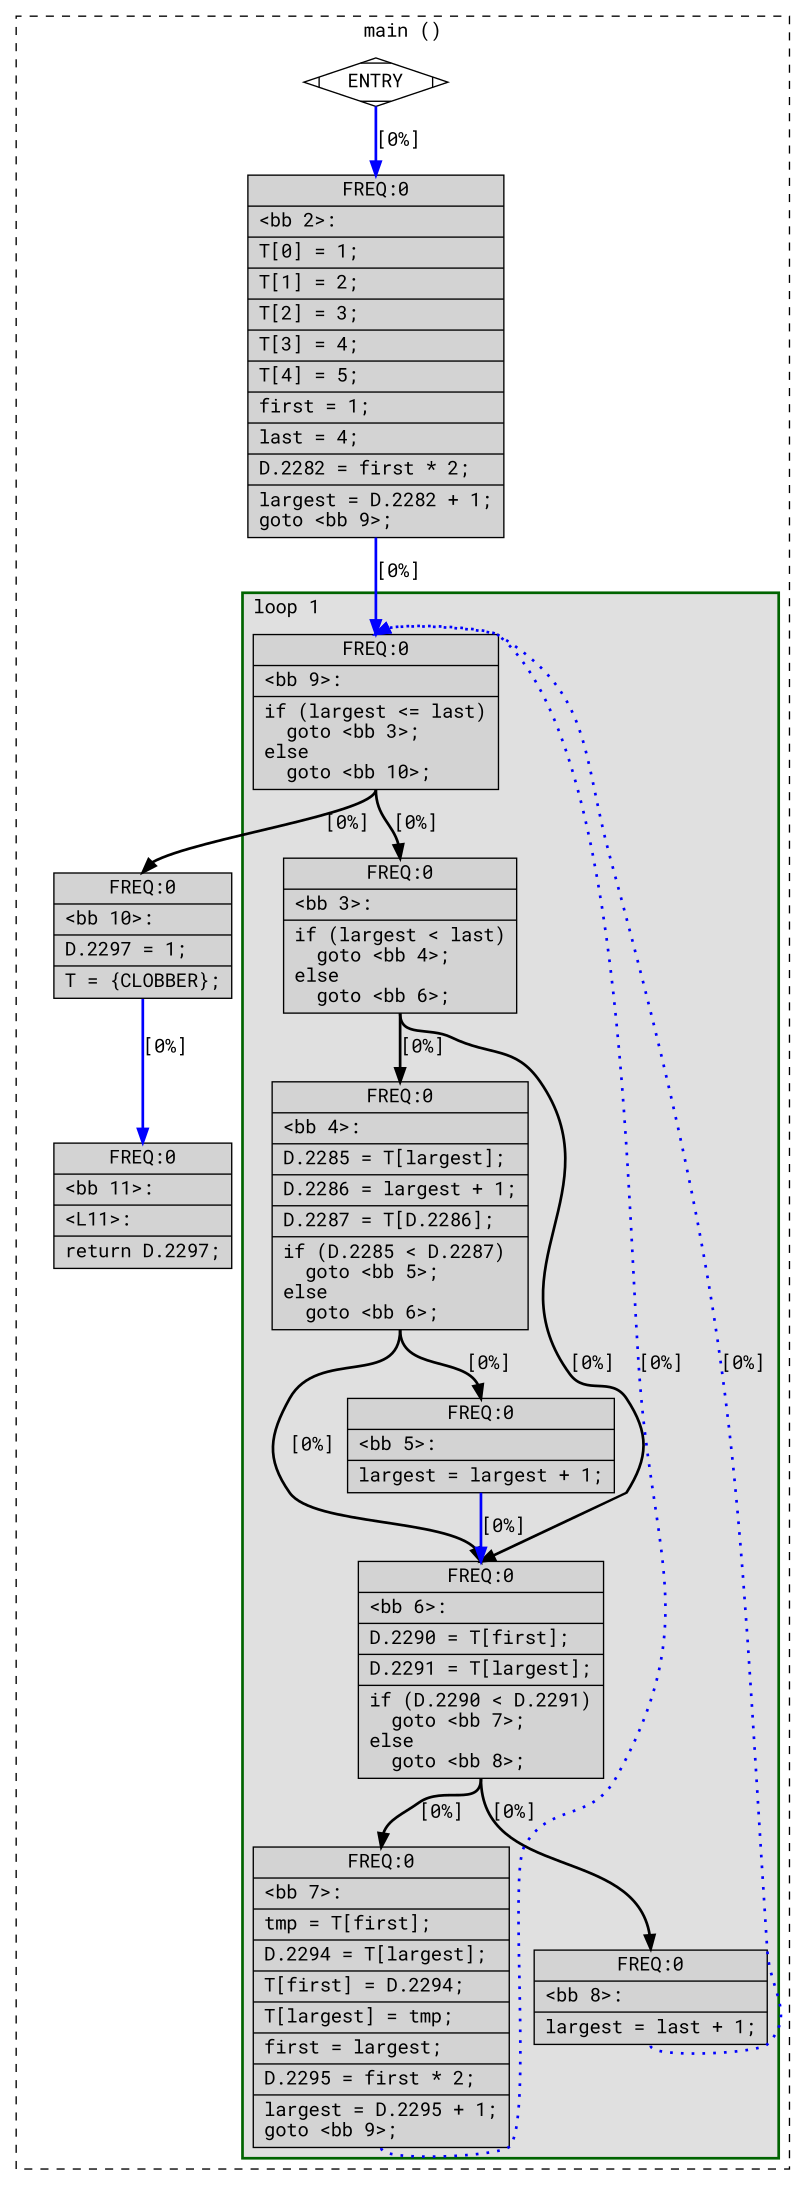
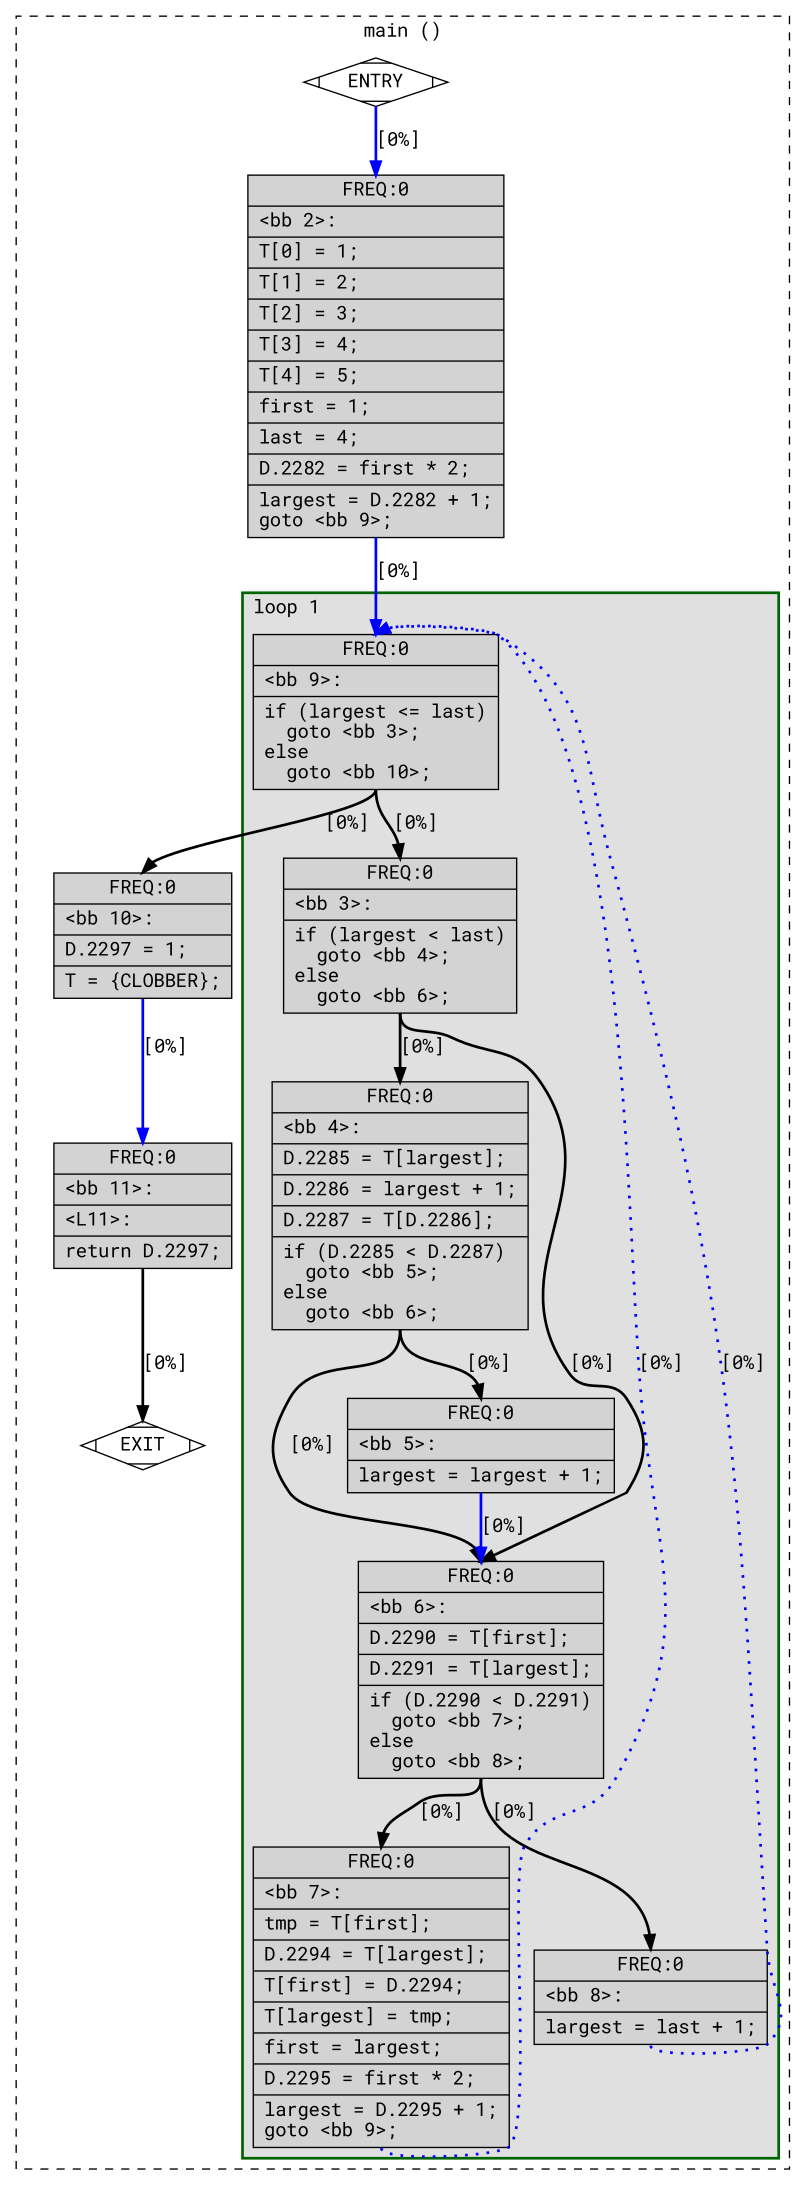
node "EXIT": added
